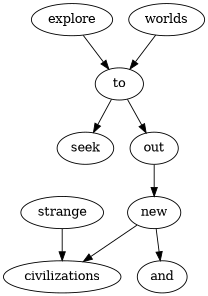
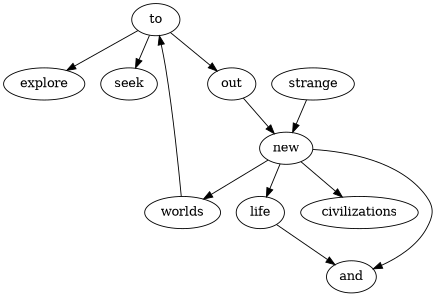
edge "explore" -> "to": reversed
edge "new" -> "worlds": added
node "life": added
edge "strange" -> "civilizations": now "strange" -> "new"
